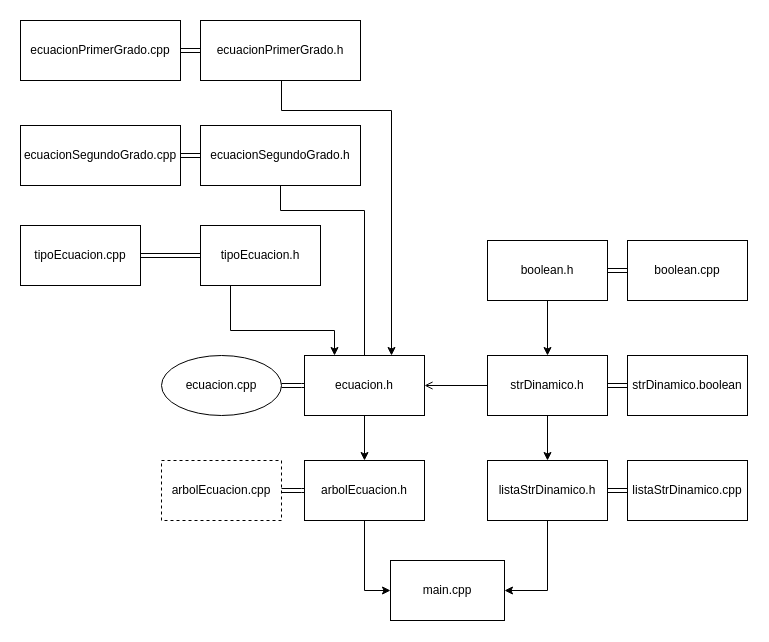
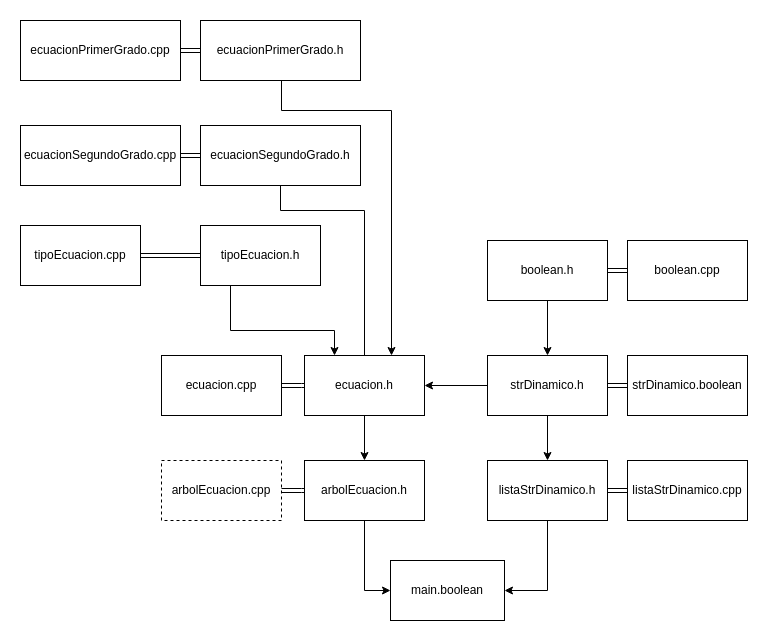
node "ecuacion.cpp": shape ellipse -> rectangle
edge "strDinamico.h" -> "ecuacion.h": arrowhead open -> classic
node "main.cpp": label "main.cpp" -> "main.boolean"
